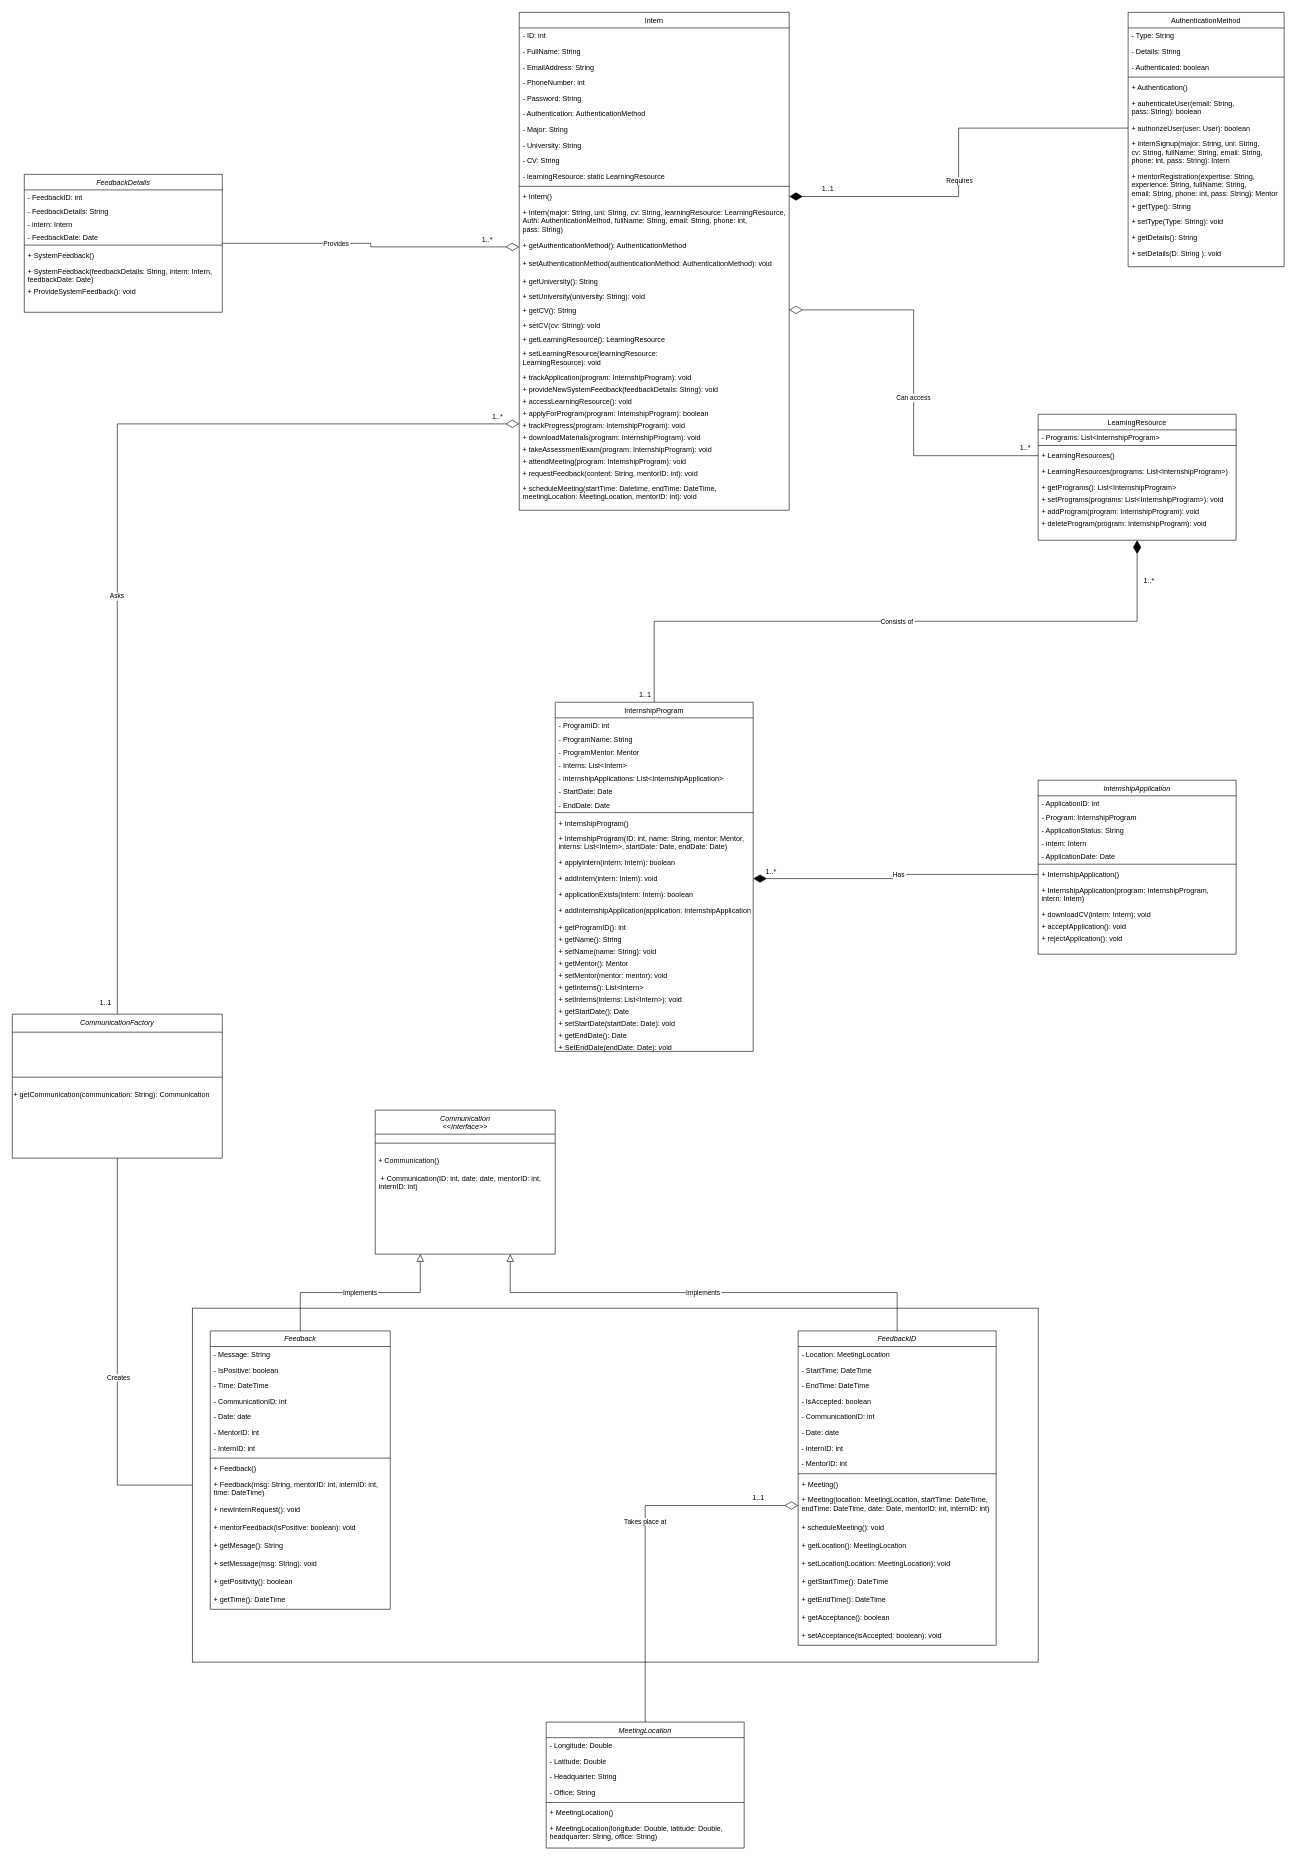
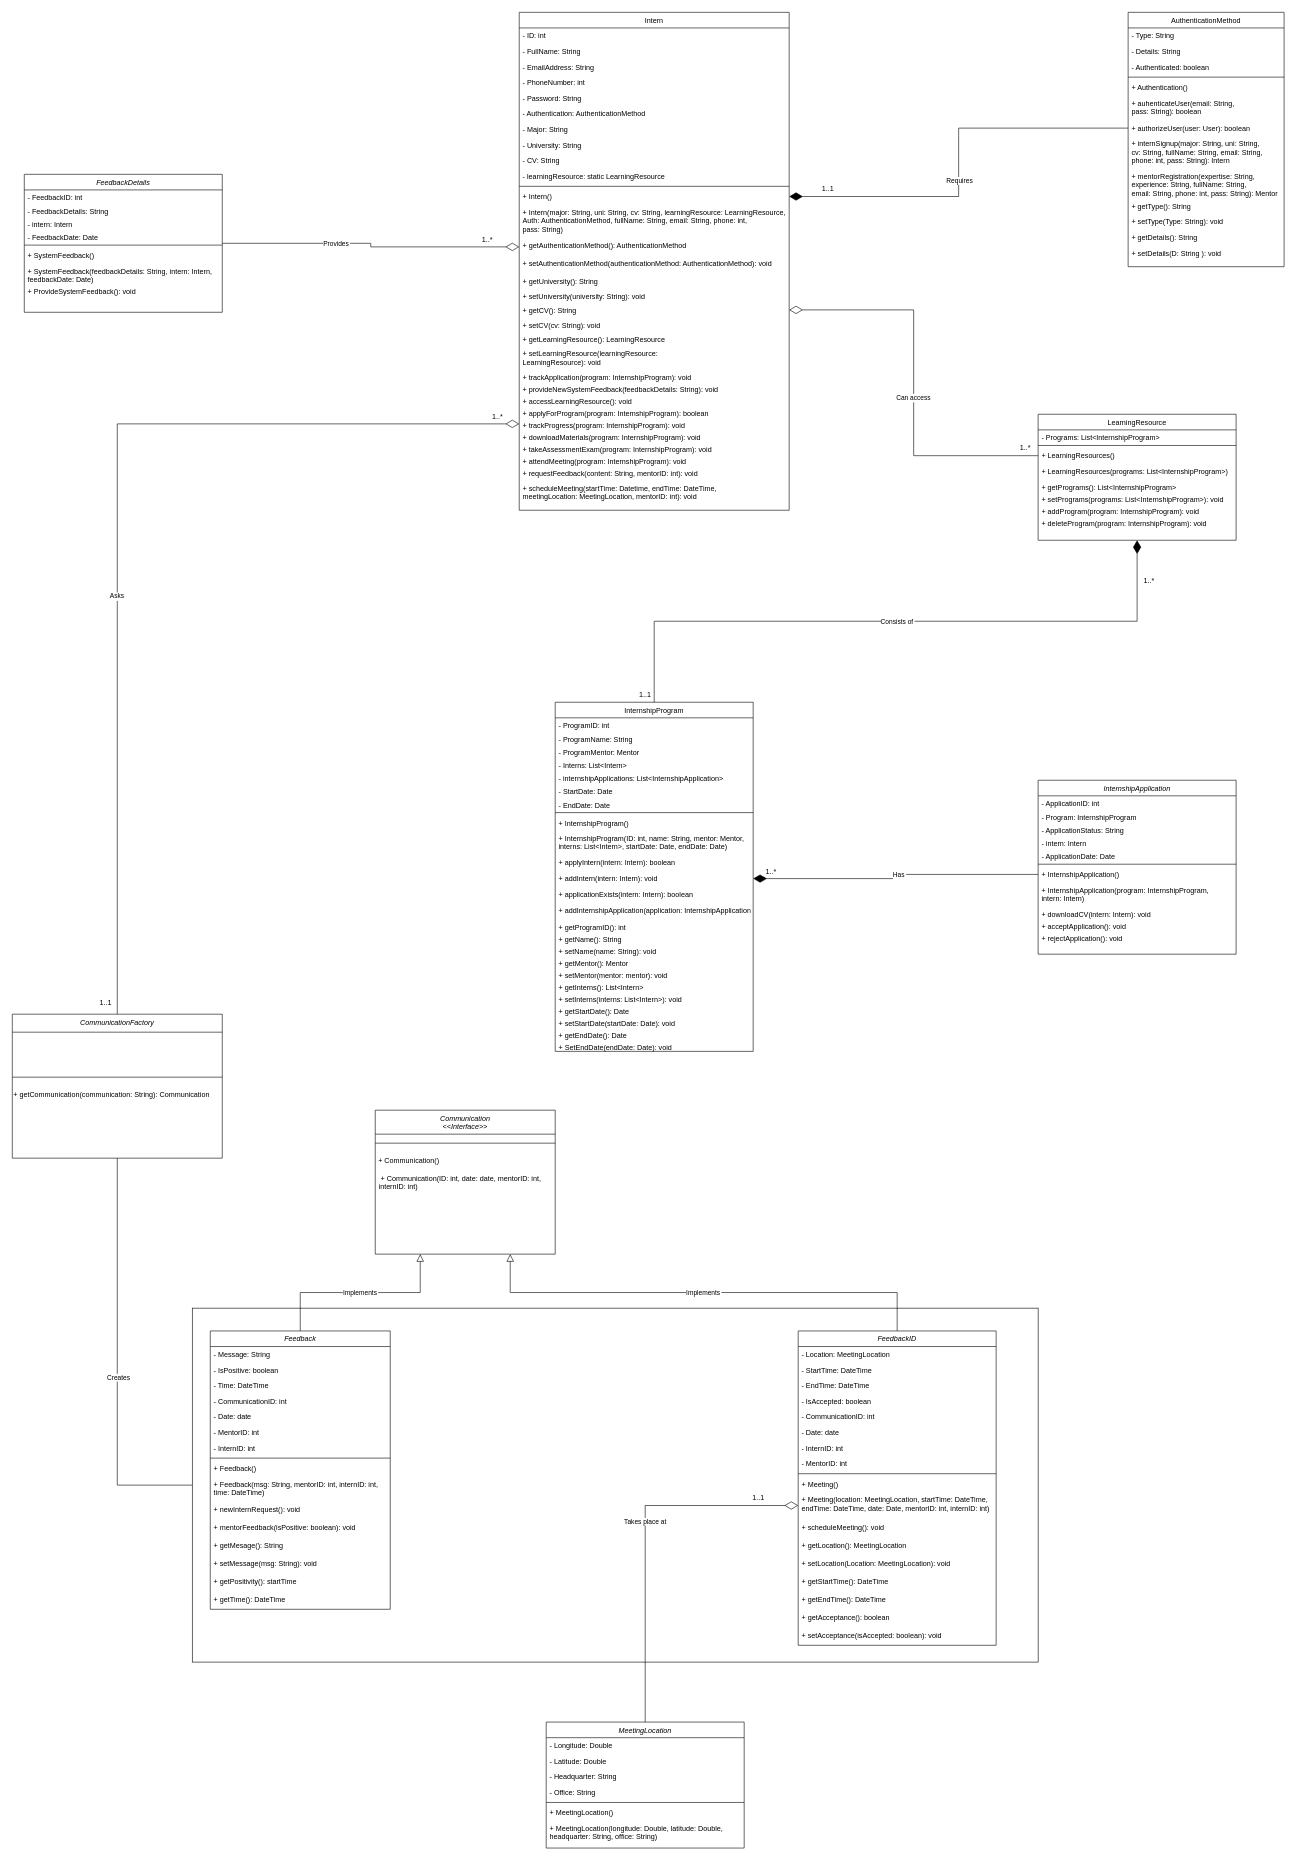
node "+ getPositivity(): boolean": label "+ getPositivity(): boolean" -> "+ getPositivity(): startTime"
